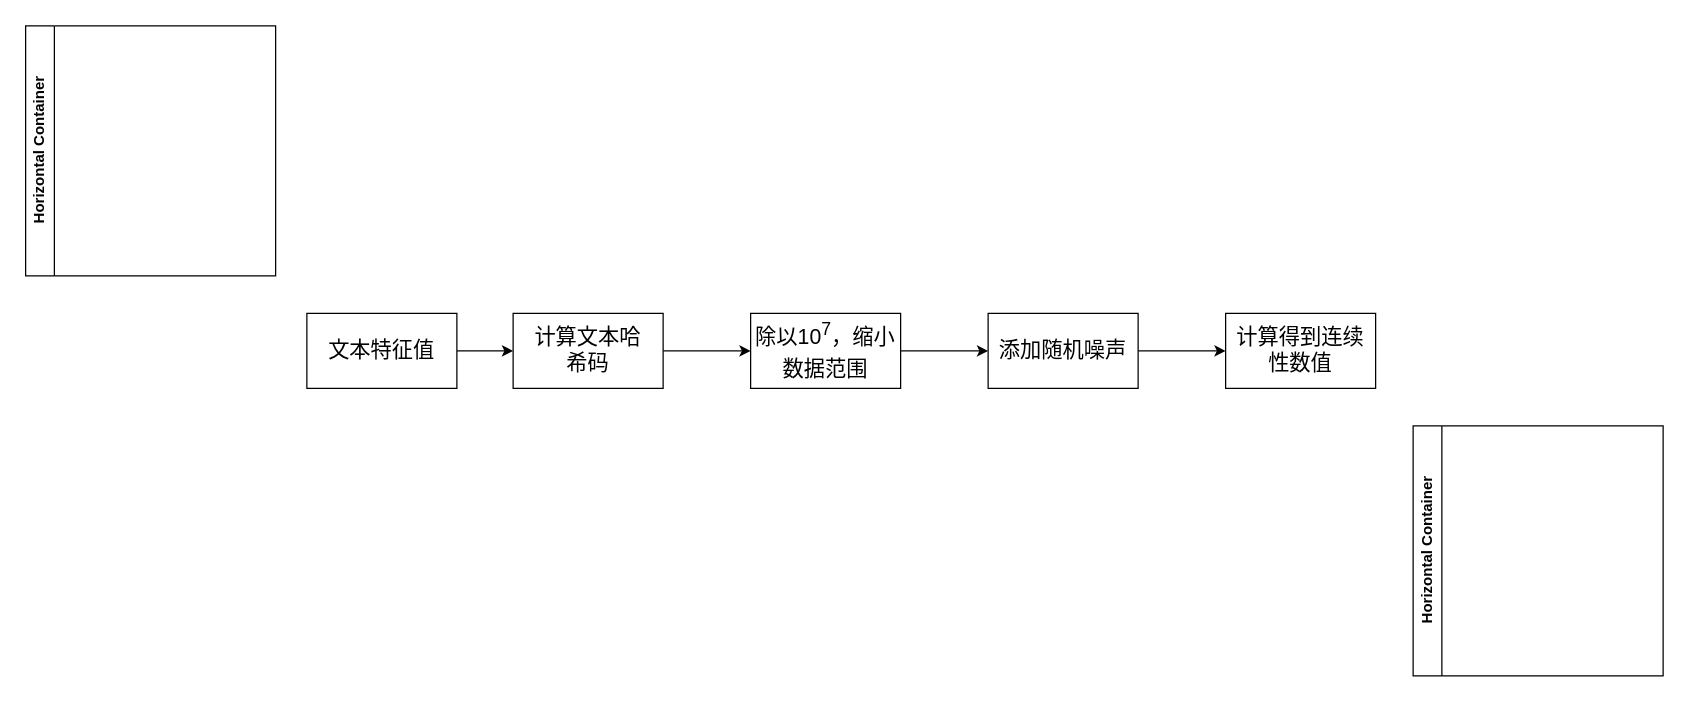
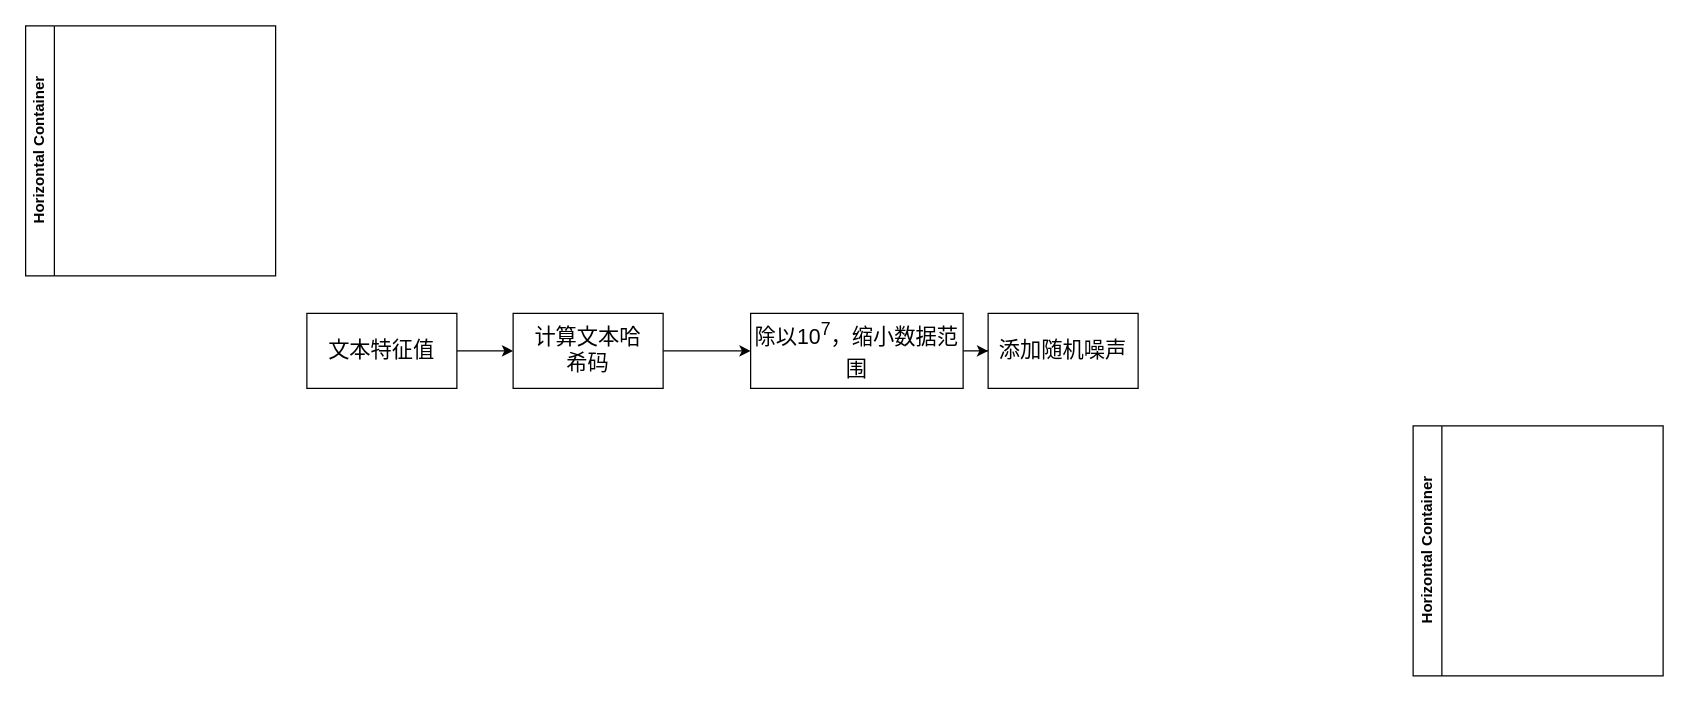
node "除以107，缩小数据范围": size 150x75 -> 213x75
edge "添加随机噪声" -> "计算得到连续性数值": removed
node "计算得到连续性数值": removed
